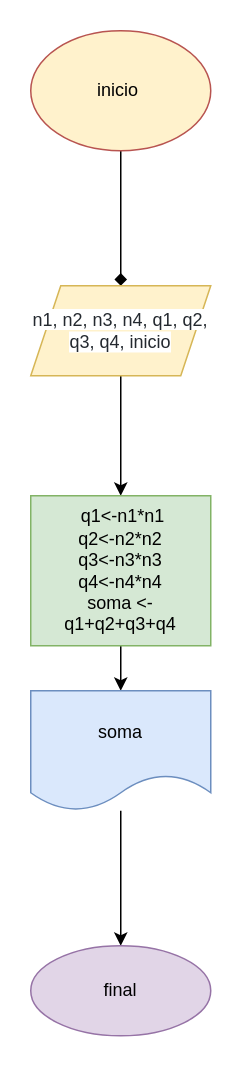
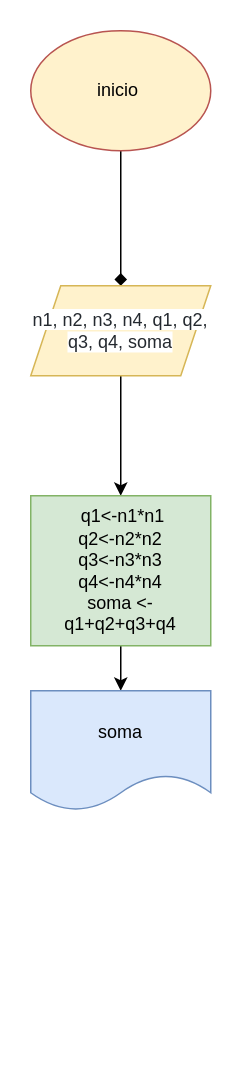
node "n1, n2, n3, n4, q1, q2, q3, q4, inicio": label "n1, n2, n3, n4, q1, q2, q3, q4, inicio" -> "n1, n2, n3, n4, q1, q2, q3, q4, soma"
edge "soma" -> "final": removed
node "final": removed
